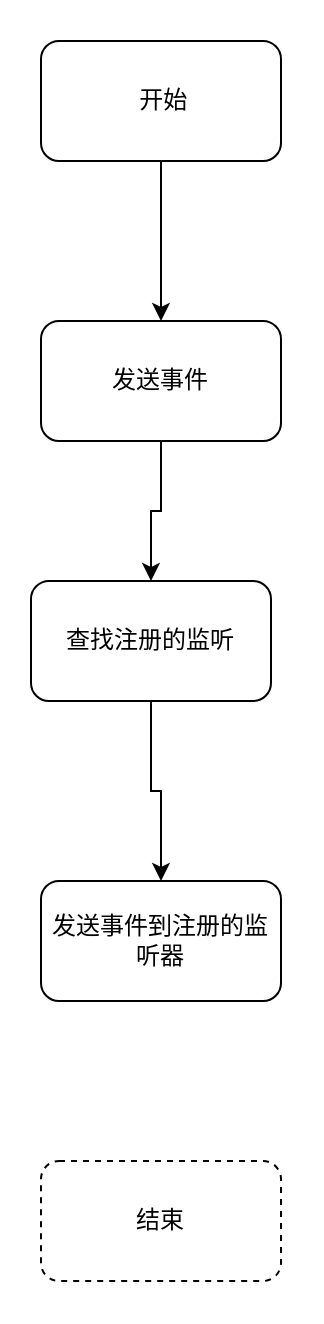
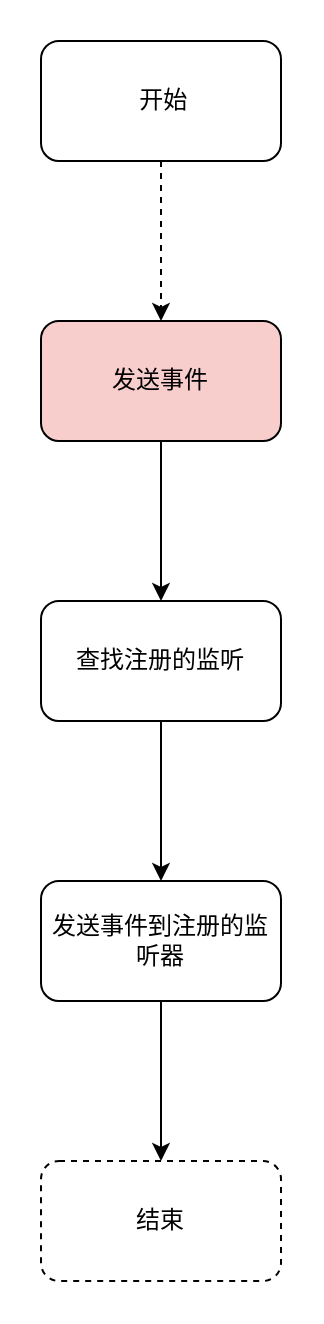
edge "开始" -> "发送事件": style solid -> dashed
node "发送事件": fillcolor #ffffff -> #f8cecc
node "查找注册的监听": moved (151, 641) -> (161, 661)
edge "发送事件到注册的监听器" -> "结束": added
